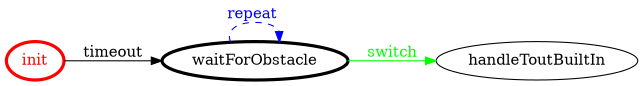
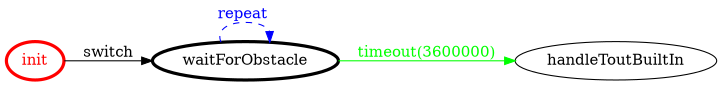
edge "init" -> "waitForObstacle": label "timeout" -> "switch"
edge "waitForObstacle" -> "handleToutBuiltIn": label "switch" -> "timeout(3600000)"
